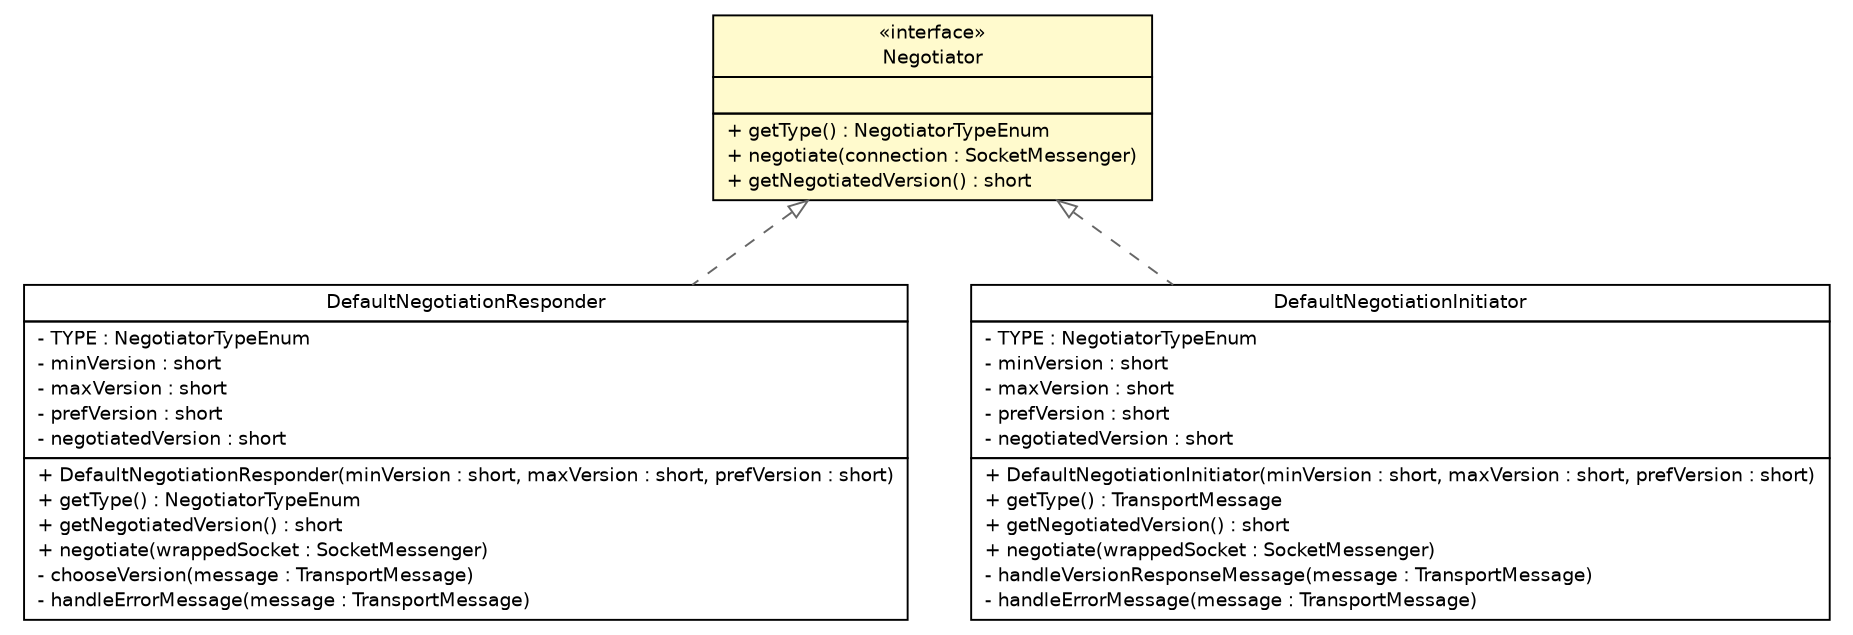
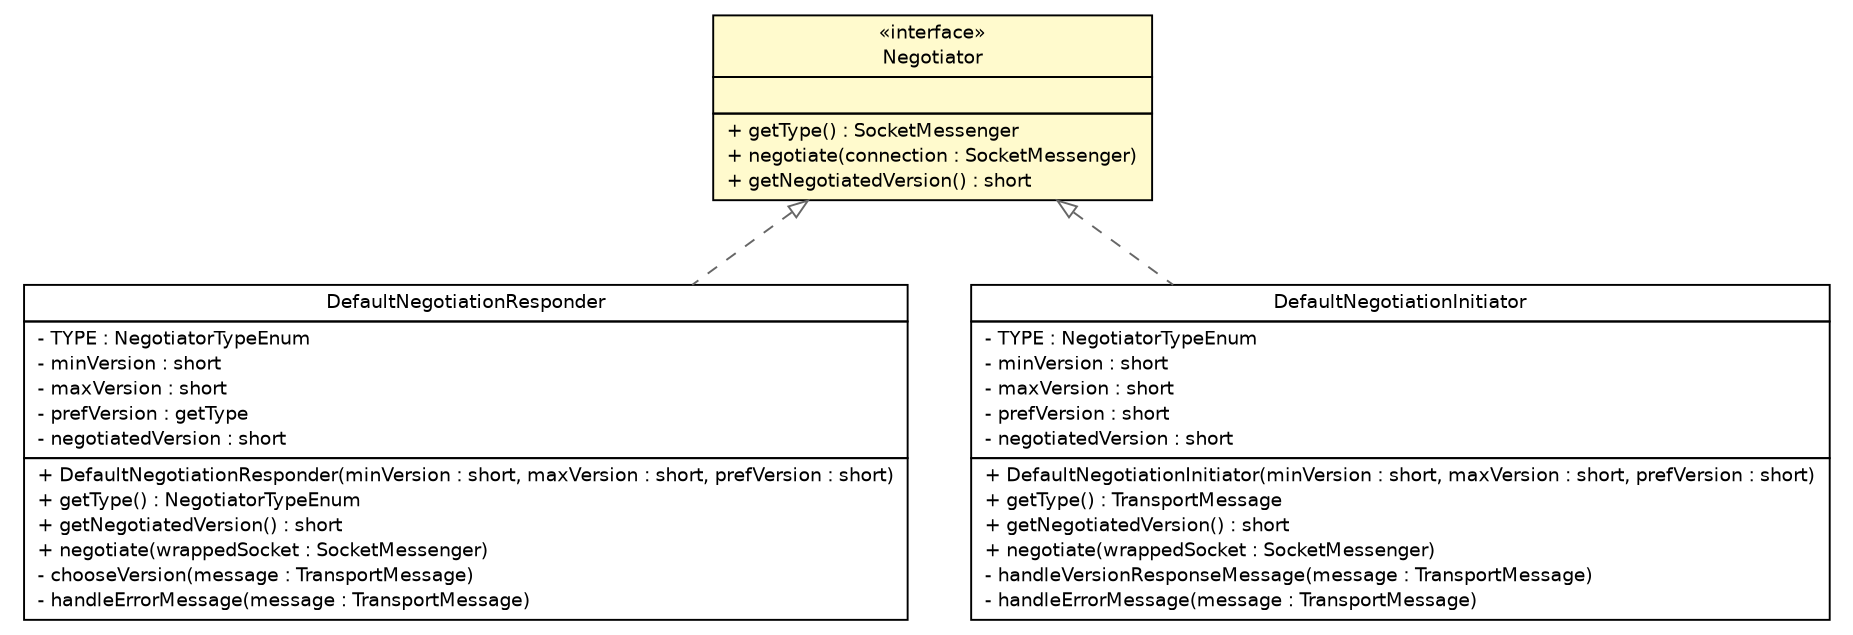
node "Negotiator": text "+ getType() : NegotiatorTypeEnum" -> "+ getType() : SocketMessenger"
node "DefaultNegotiationResponder": text "- prefVersion : short" -> "- prefVersion : getType"
